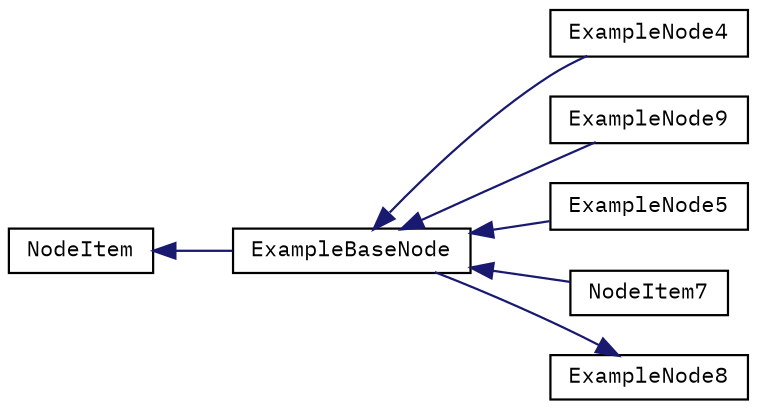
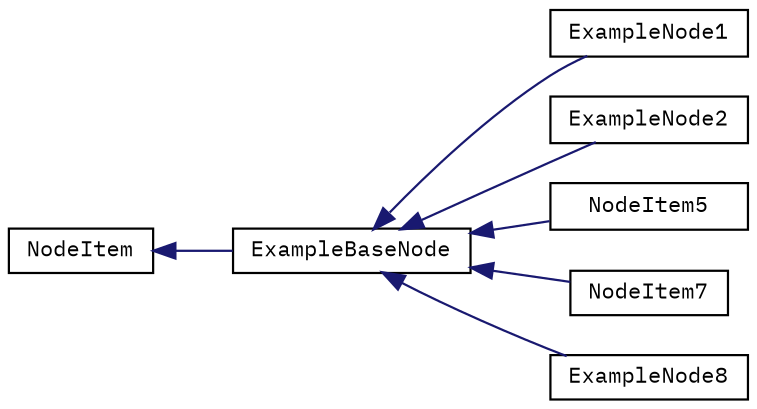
node "ExampleNode4": label "ExampleNode4" -> "ExampleNode1"
node "ExampleNode9": label "ExampleNode9" -> "ExampleNode2"
node "ExampleNode5": label "ExampleNode5" -> "NodeItem5"
edge "ExampleBaseNode" -> "ExampleNode8": reversed
